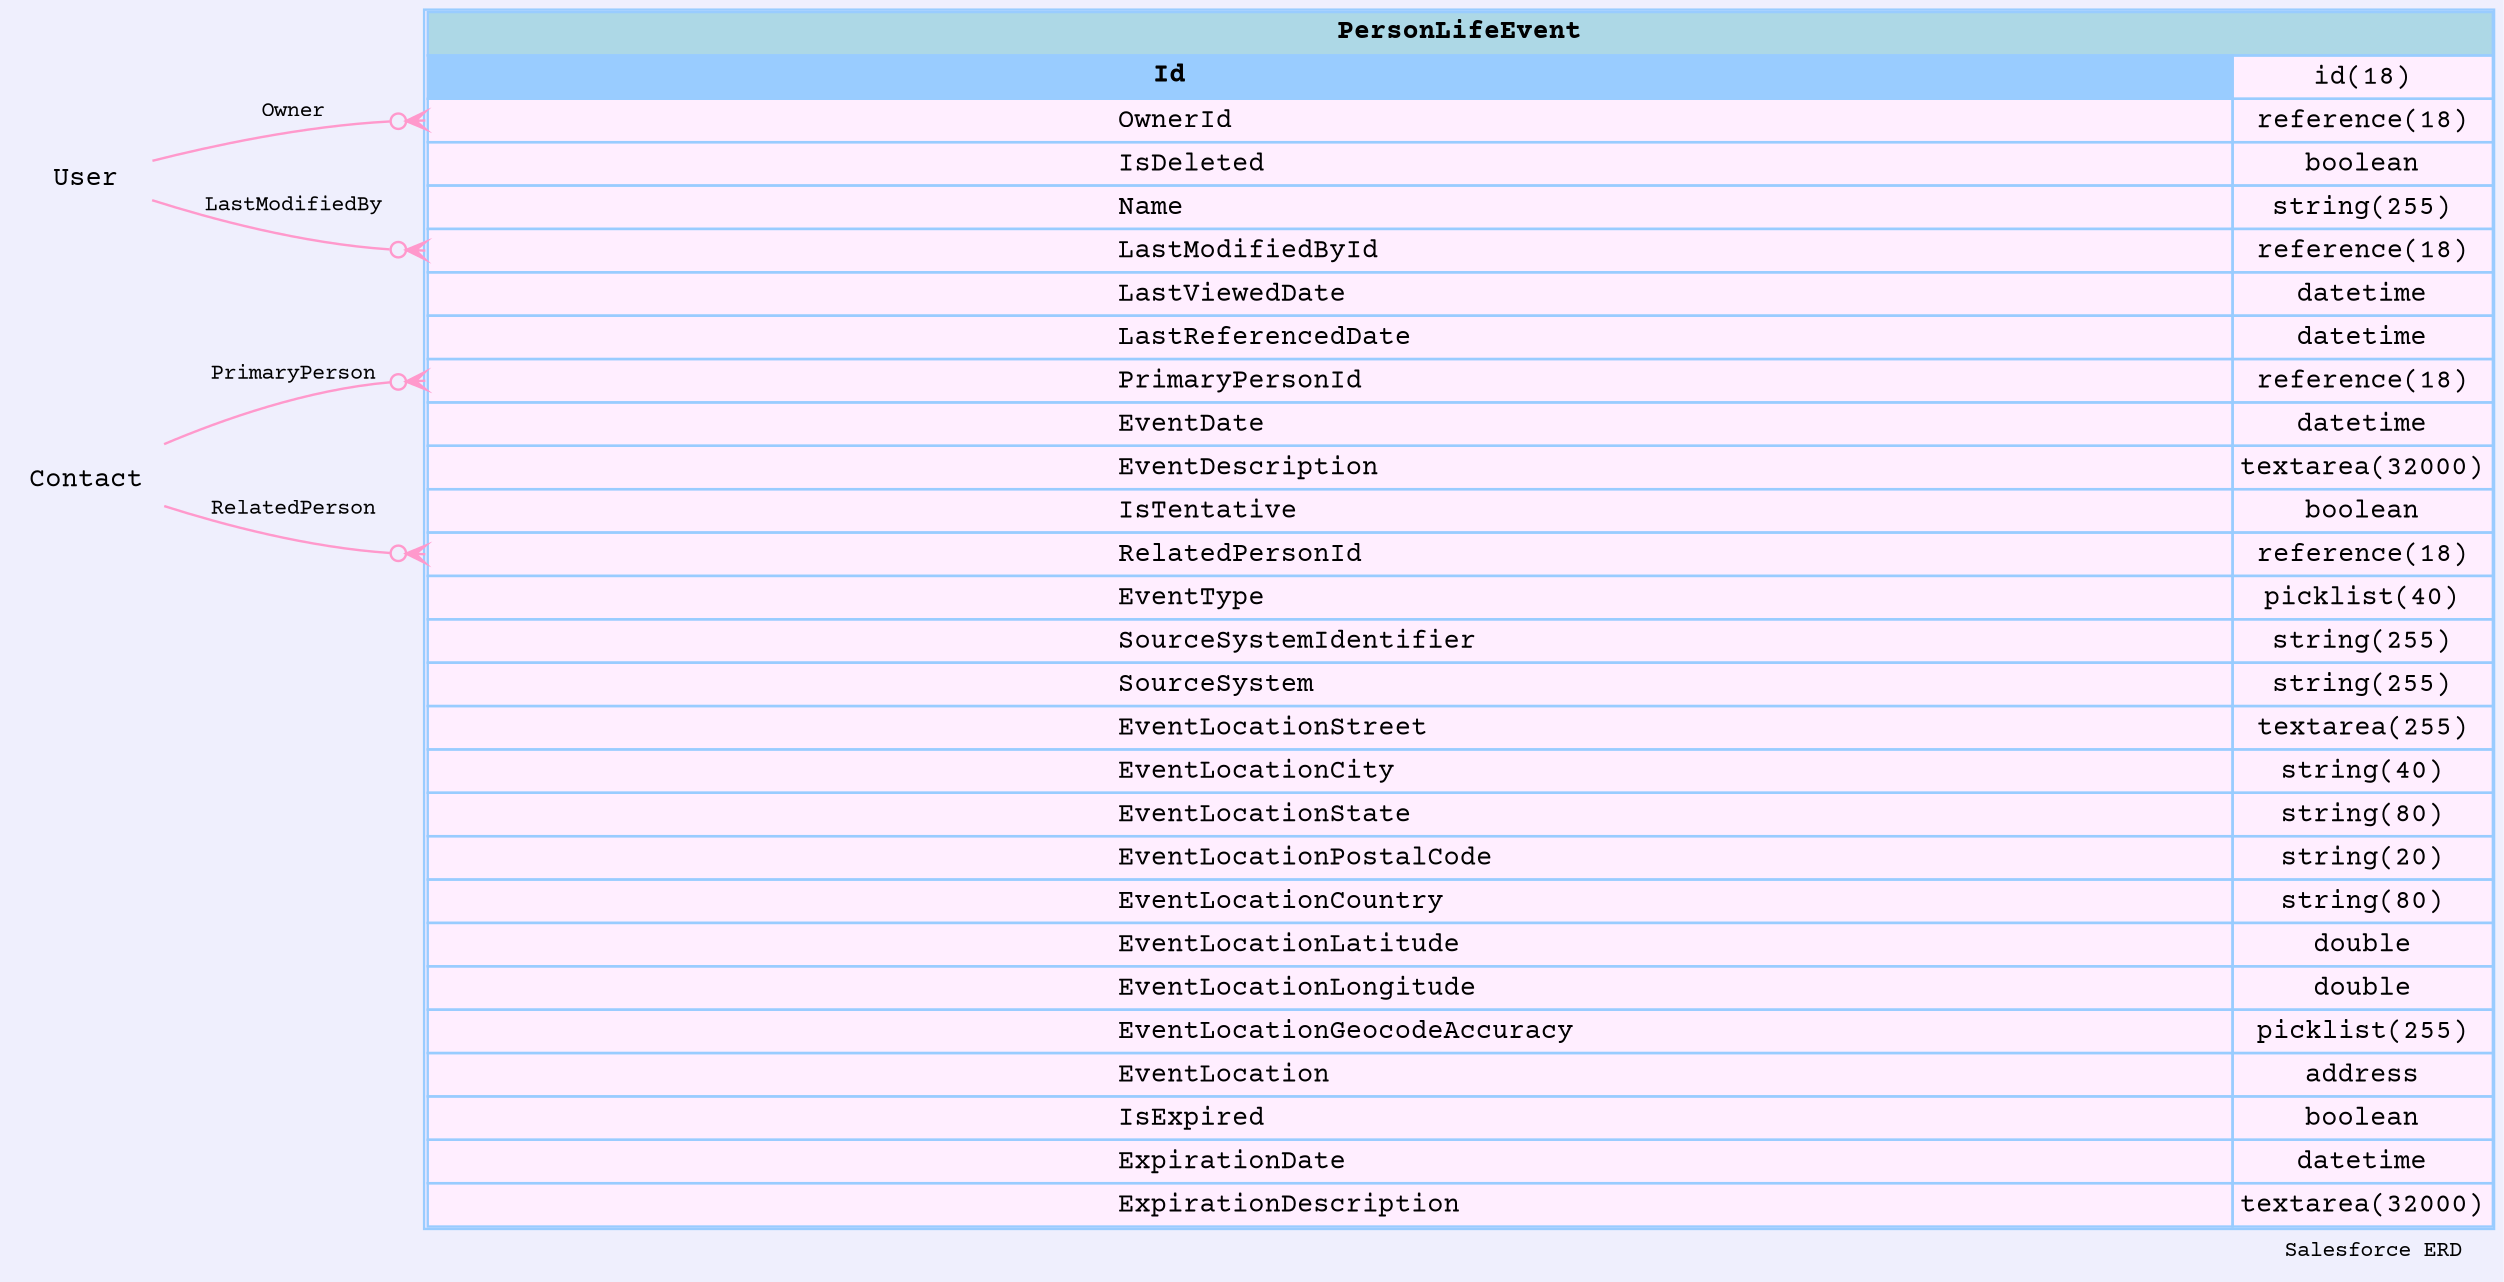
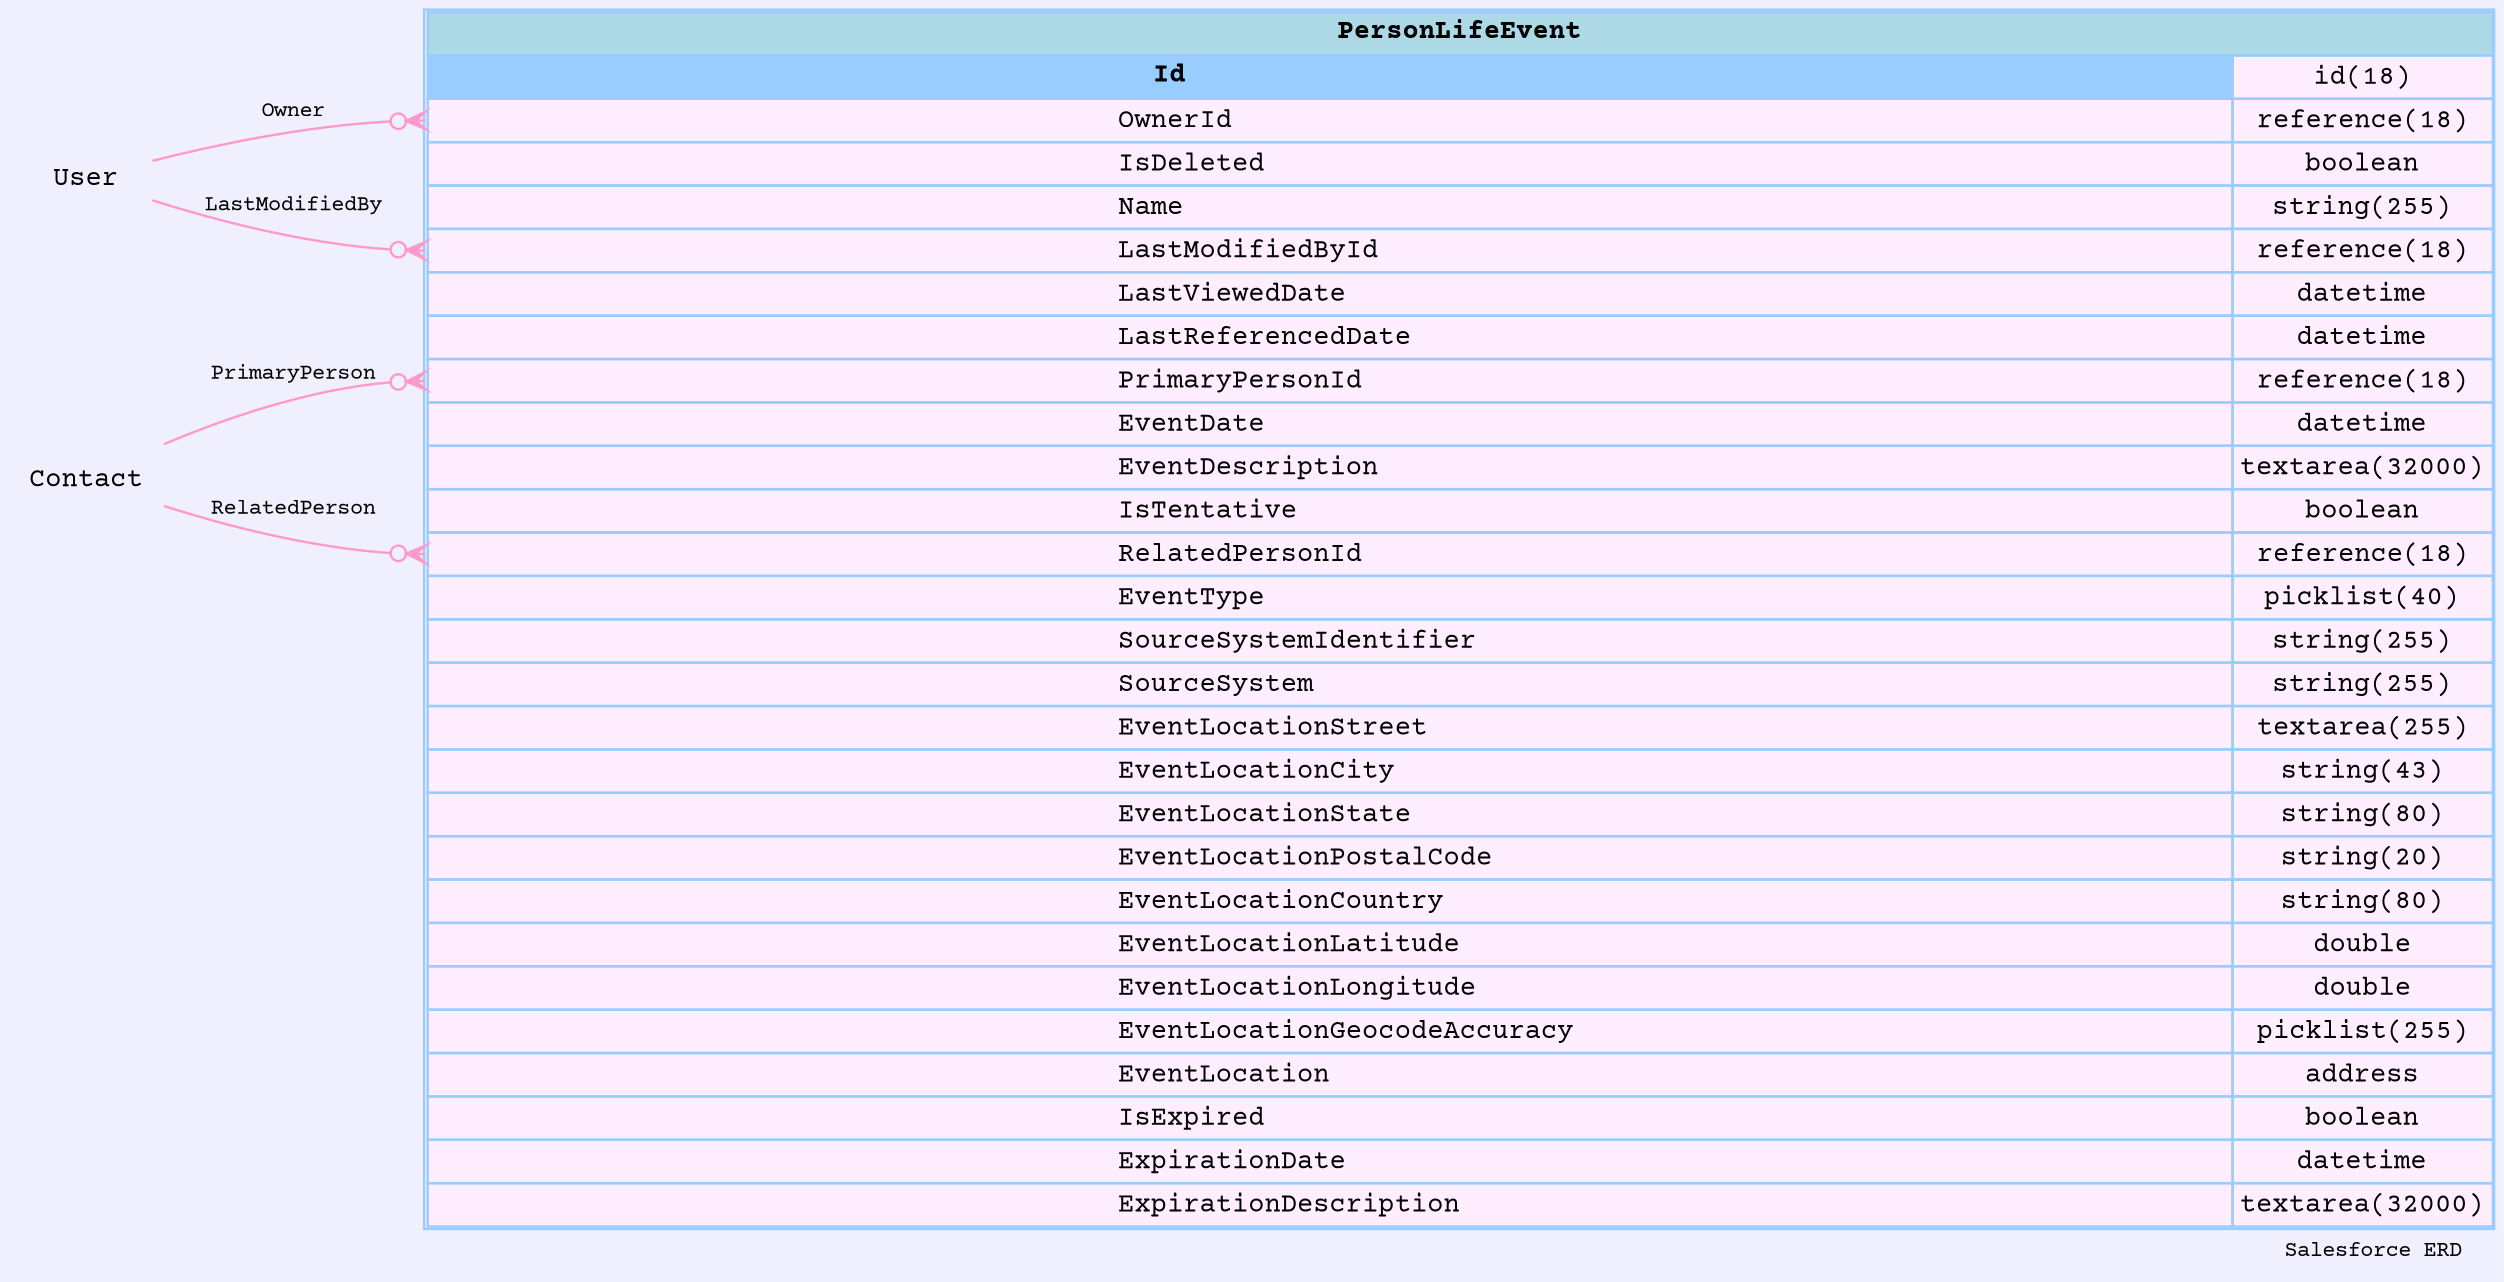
node "PersonLifeEvent": text "string(40)" -> "string(43)"
